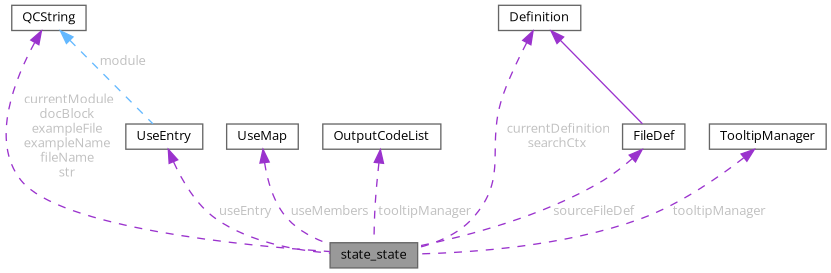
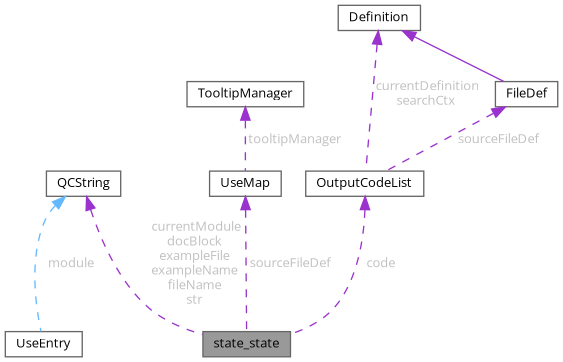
edge "state_state" -> "Definition": now "OutputCodeList" -> "Definition"
edge "state_state" -> "UseMap": label " useMembers" -> " sourceFileDef"
edge "state_state" -> "OutputCodeList": label " tooltipManager" -> " code"
edge "state_state" -> "FileDef": now "OutputCodeList" -> "FileDef"
edge "state_state" -> "UseEntry": removed, label "useEntry"
edge "state_state" -> "TooltipManager": now "UseMap" -> "TooltipManager"
